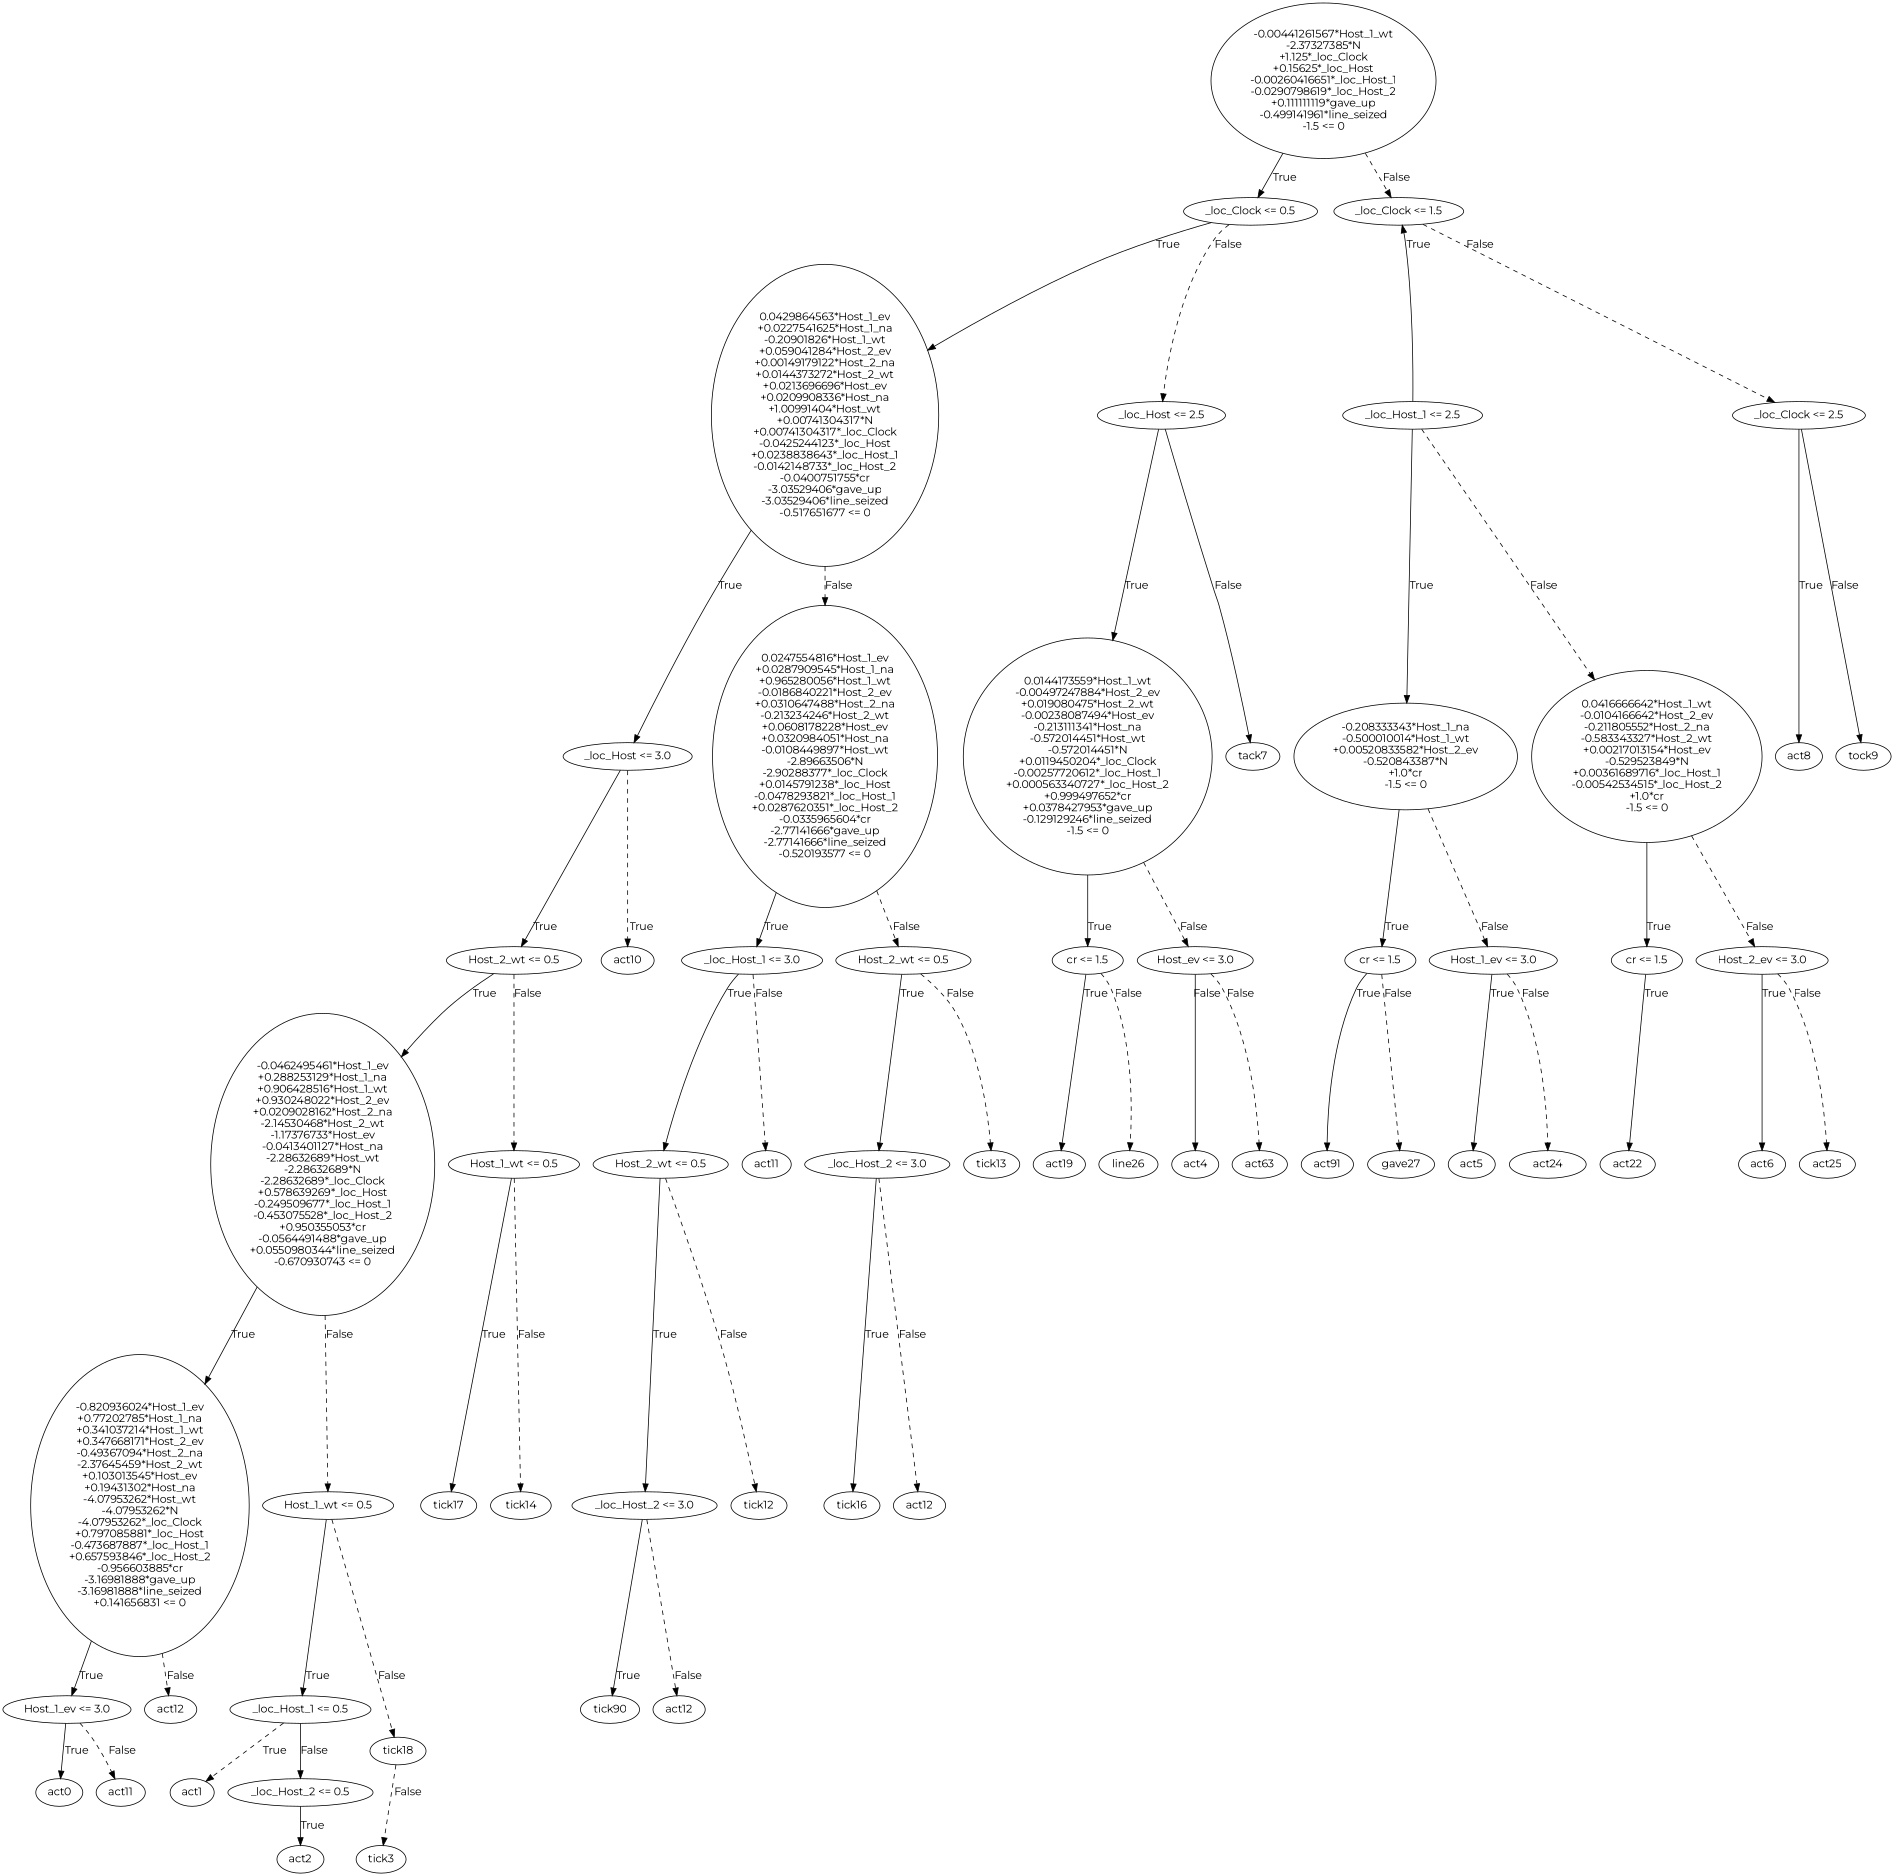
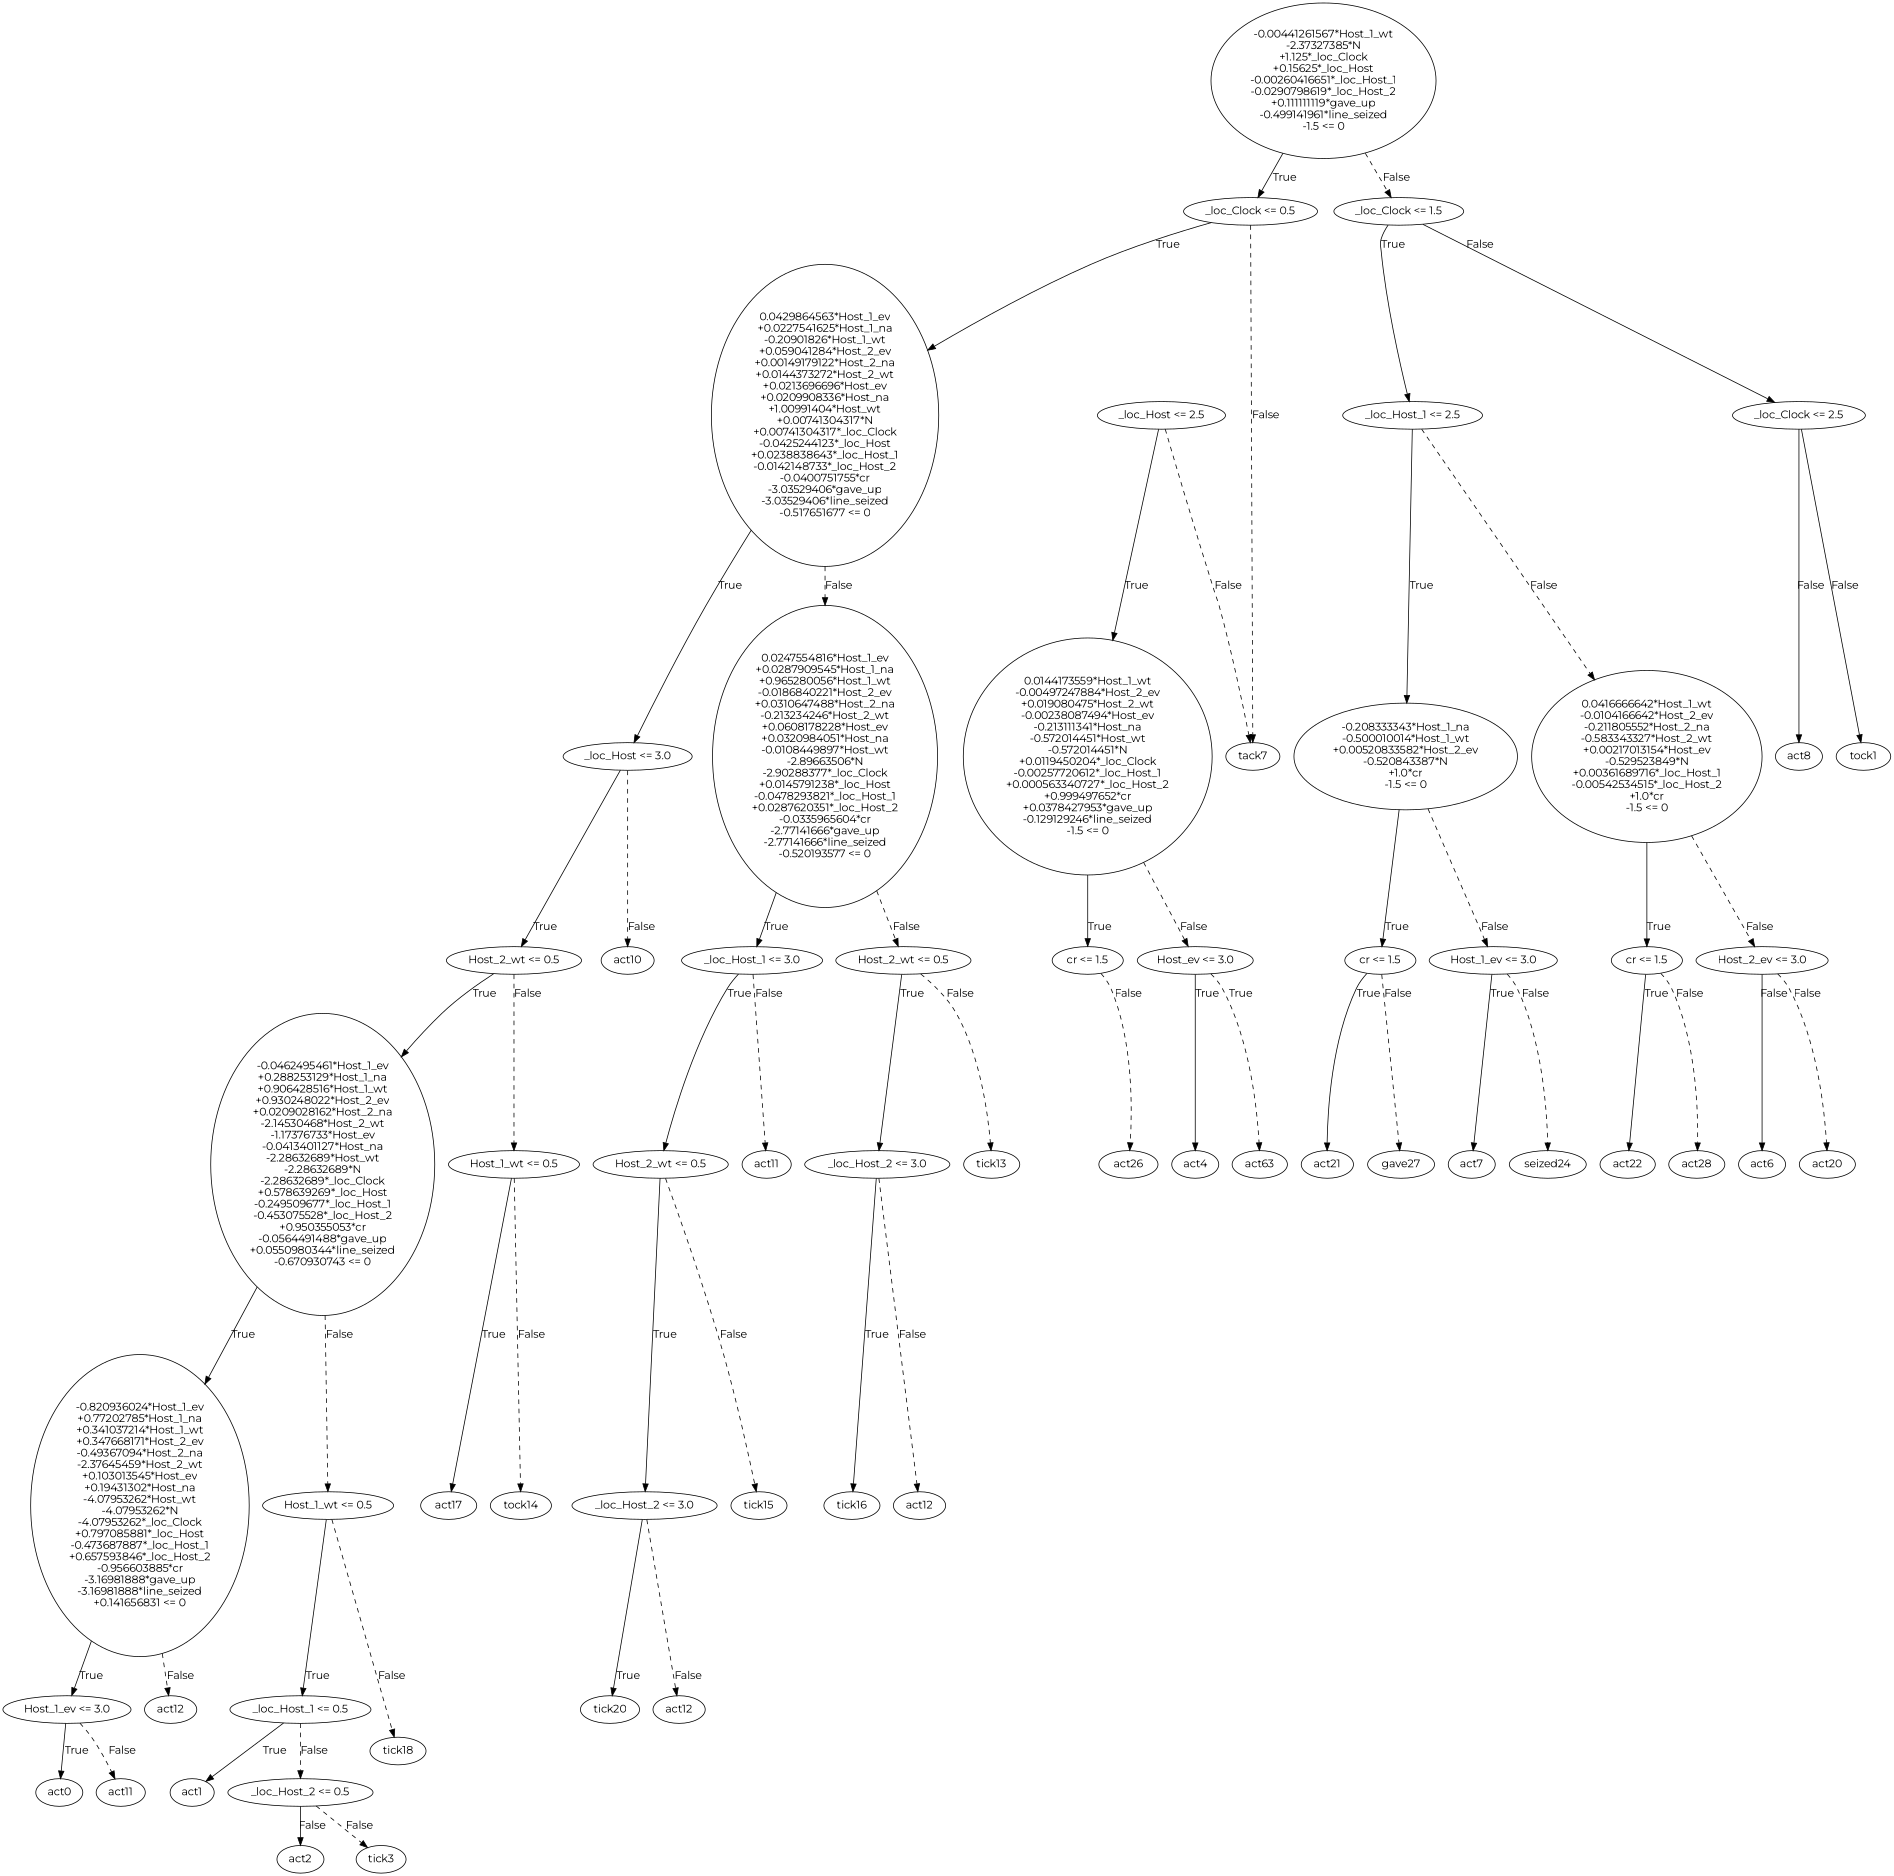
edge "_loc_Clock <= 0.5" -> "_loc_Host <= 2.5": now "_loc_Clock <= 0.5" -> "tack7"
edge "_loc_Clock <= 1.5" -> "_loc_Clock <= 2.5": style dashed -> solid
edge "_loc_Host_1 <= 2.5" -> "_loc_Clock <= 1.5": reversed
edge "_loc_Host <= 2.5" -> "tack7": style solid -> dashed
edge "_loc_Clock <= 2.5" -> "act8": label "True" -> "False"
node "tock9": label "tock9" -> "tock1"
edge "_loc_Host <= 3.0" -> "act10": label "True" -> "False"
edge "Host_ev <= 3.0" -> "act4": label "False" -> "True"
edge "Host_ev <= 3.0" -> "act63": label "False" -> "True"
edge "Host_2_ev <= 3.0" -> "act6": label "True" -> "False"
node "act19": removed
node "line26": label "line26" -> "act26"
node "act91": label "act91" -> "act21"
node "act5": label "act5" -> "act7"
node "act24": label "act24" -> "seized24"
node "act28": added
node "act25": label "act25" -> "act20"
node "tick17": label "tick17" -> "act17"
node "tick14": label "tick14" -> "tock14"
node "tick12": label "tick12" -> "tick15"
node "tick90": label "tick90" -> "tick20"
edge "_loc_Host_1 <= 0.5" -> "_loc_Host_2 <= 0.5": style solid -> dashed
edge "_loc_Host_1 <= 0.5" -> "act1": style dashed -> solid
edge "tick18" -> "tick3": now "_loc_Host_2 <= 0.5" -> "tick3"
edge "_loc_Host_2 <= 0.5" -> "act2": label "True" -> "False"
